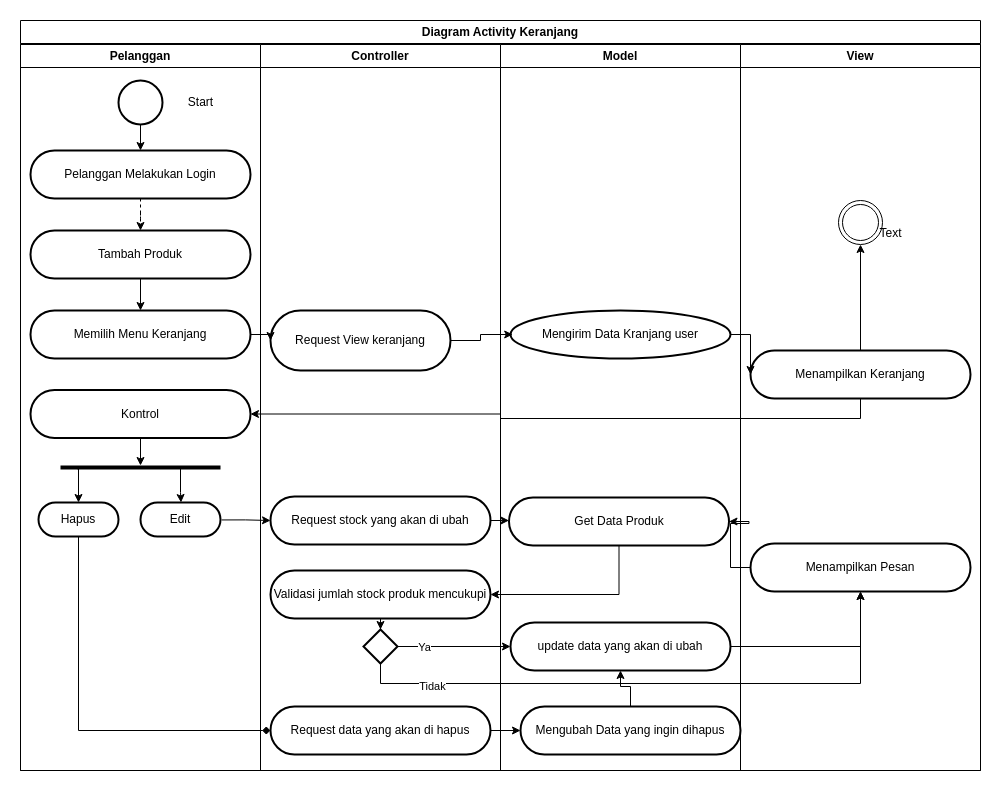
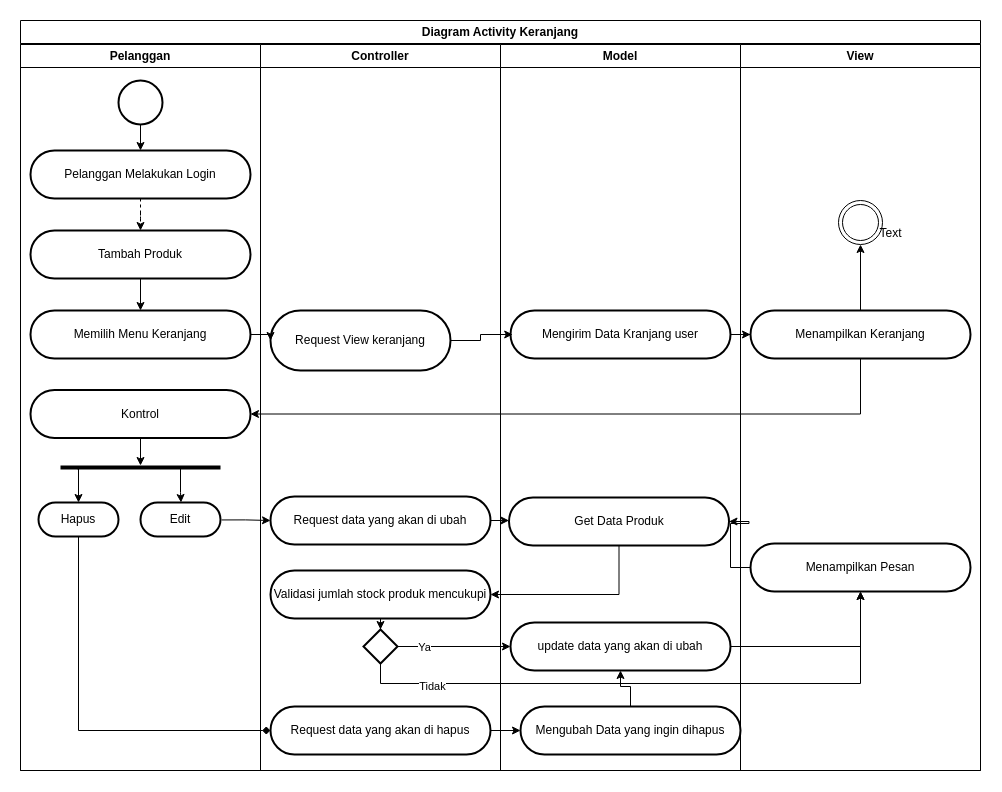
node "Start": removed
node "Mengirim Data Kranjang user": shape ellipse -> rounded rectangle
node "Menampilkan Keranjang": moved (861, 375) -> (861, 335)
node "Request stock yang akan di ubah": label "Request stock yang akan di ubah" -> "Request data yang akan di ubah"
